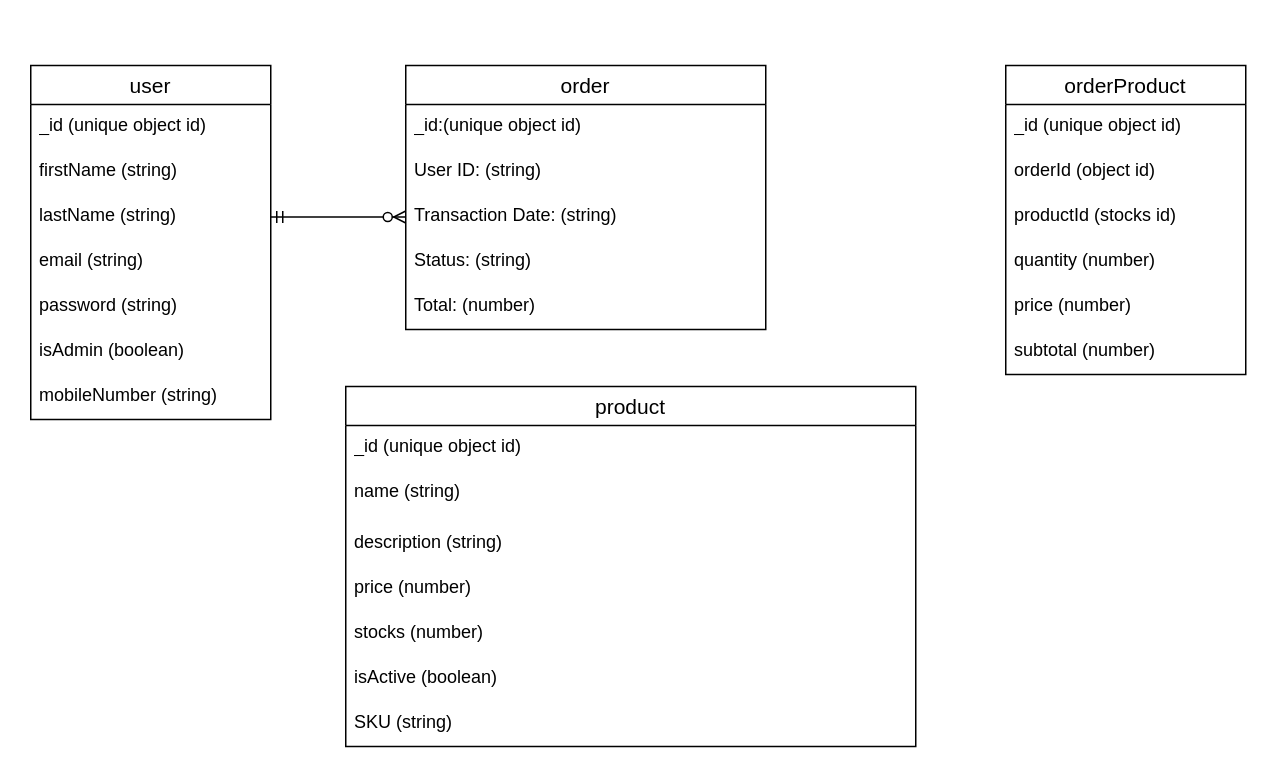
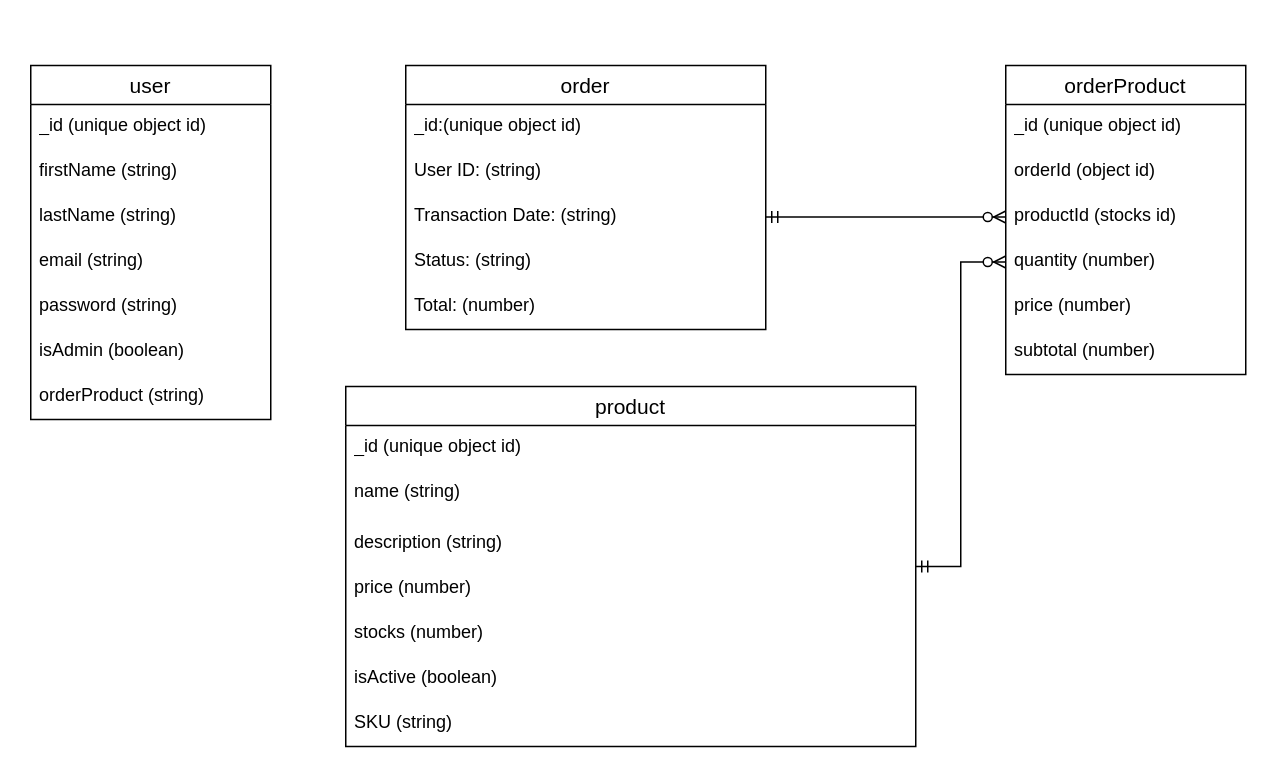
edge "lastName (string)" -- "Transaction Date: (string)": removed
edge "Transaction Date: (string)" -- "productId (stocks id)": added
node "mobileNumber (string)": label "mobileNumber (string)" -> "orderProduct (string)"
edge "quantity (number)" -- "product": added
